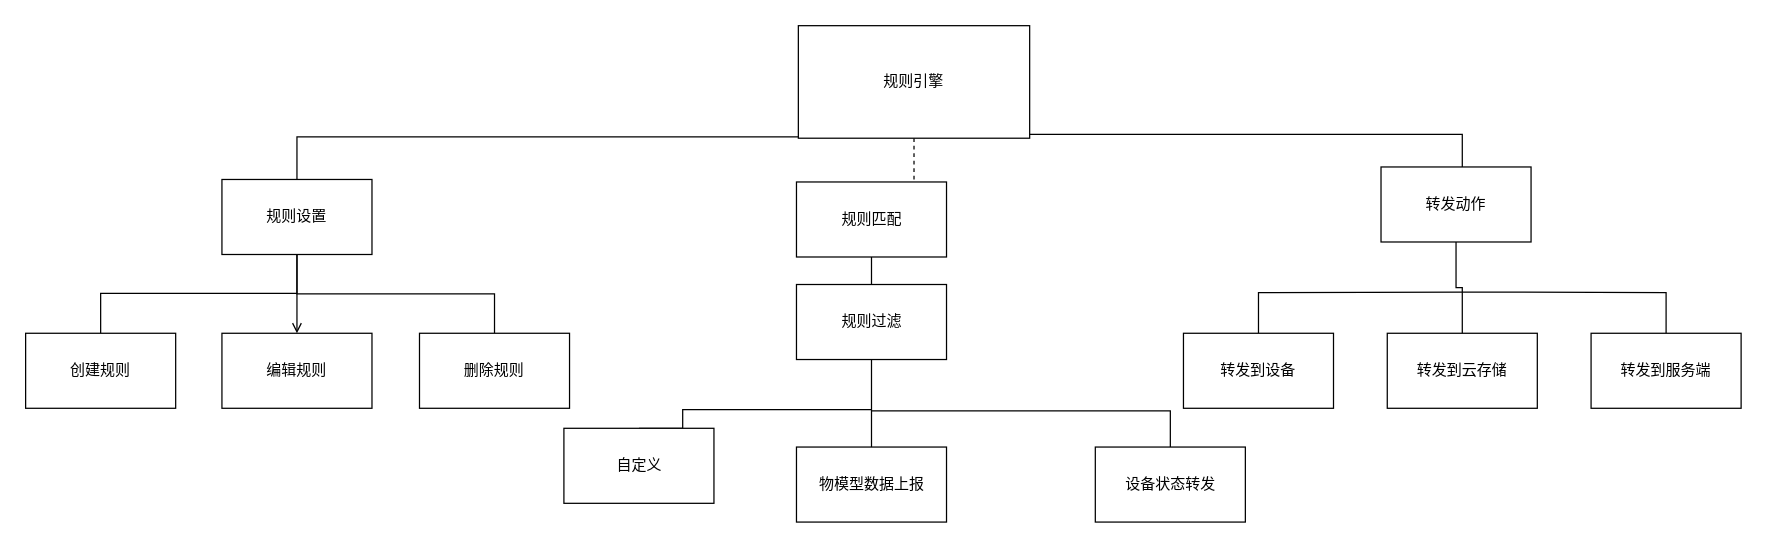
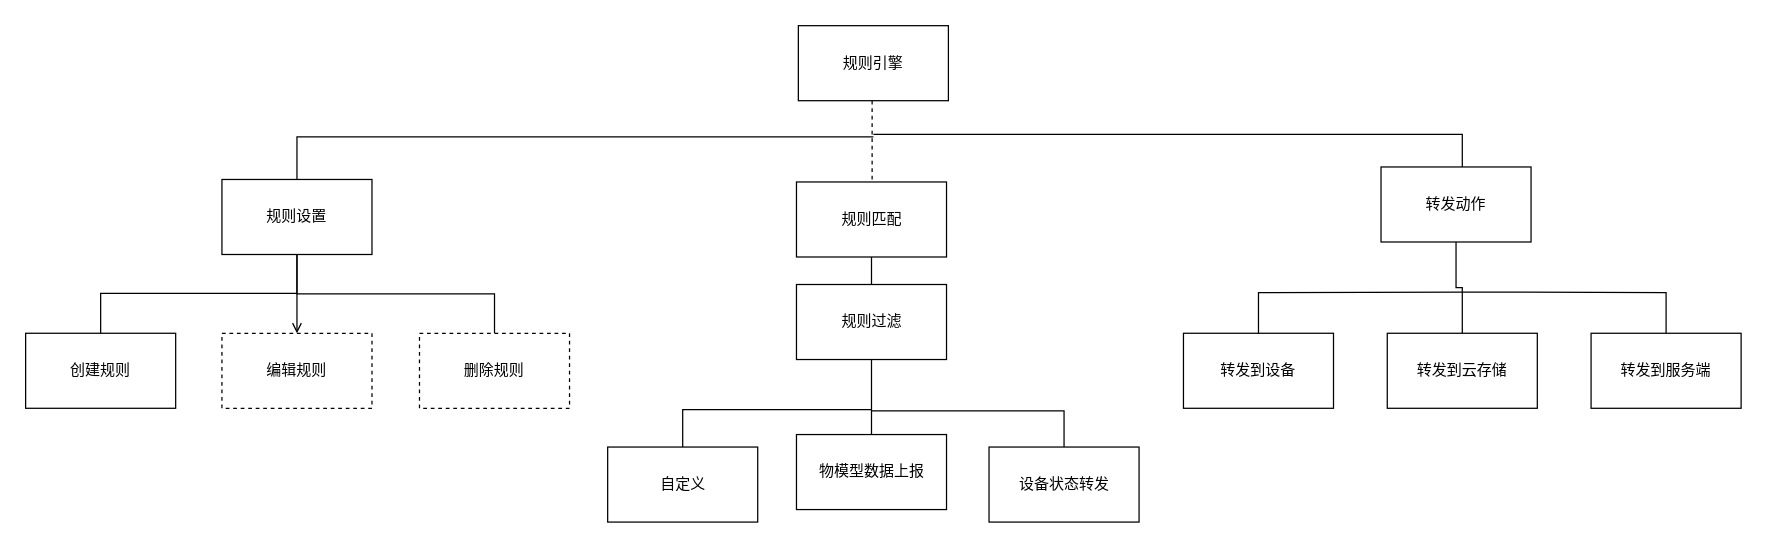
node "规则引擎": size 231x113 -> 150x75
node "编辑规则": style solid -> dashed
node "删除规则": style solid -> dashed
node "自定义": moved (639, 466) -> (683, 484)
node "物模型数据上报": moved (871, 484) -> (871, 472)
node "设备状态转发": moved (1170, 484) -> (1064, 484)
